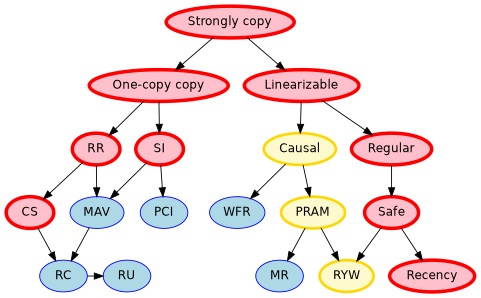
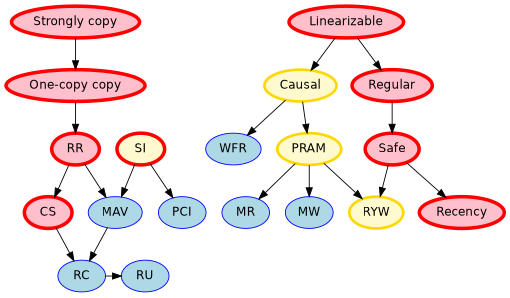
edge "Strongly copy" -> "Linearizable": removed
edge "One-copy copy" -> "SI": removed
node "SI": fillcolor Pink -> LemonChiffon
node "MW": added
